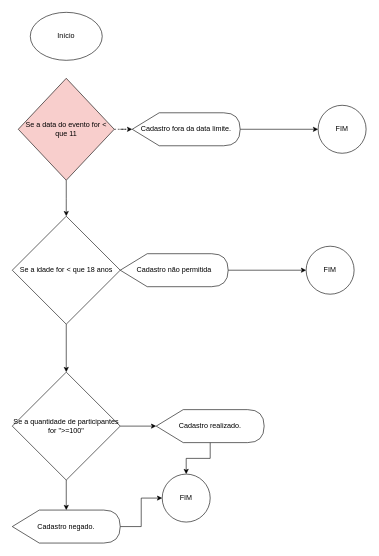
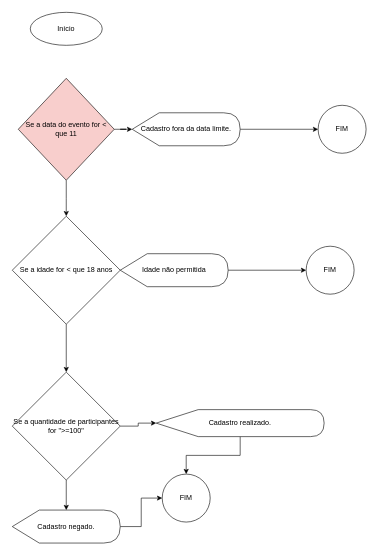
node "Início": size 72x48 -> 72x33
edge "Se a data do evento for < que 11" -> "Cadastro fora da data limite.": style dashed -> solid
node "Cadastro não permitida": label "Cadastro não permitida" -> "Idade não permitida"
node "Cadastro realizado.": size 108x33 -> 168x27
